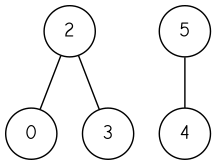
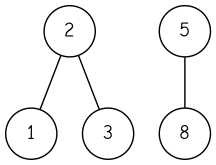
node "0": label "0" -> "1"
node "4": label "4" -> "8"
